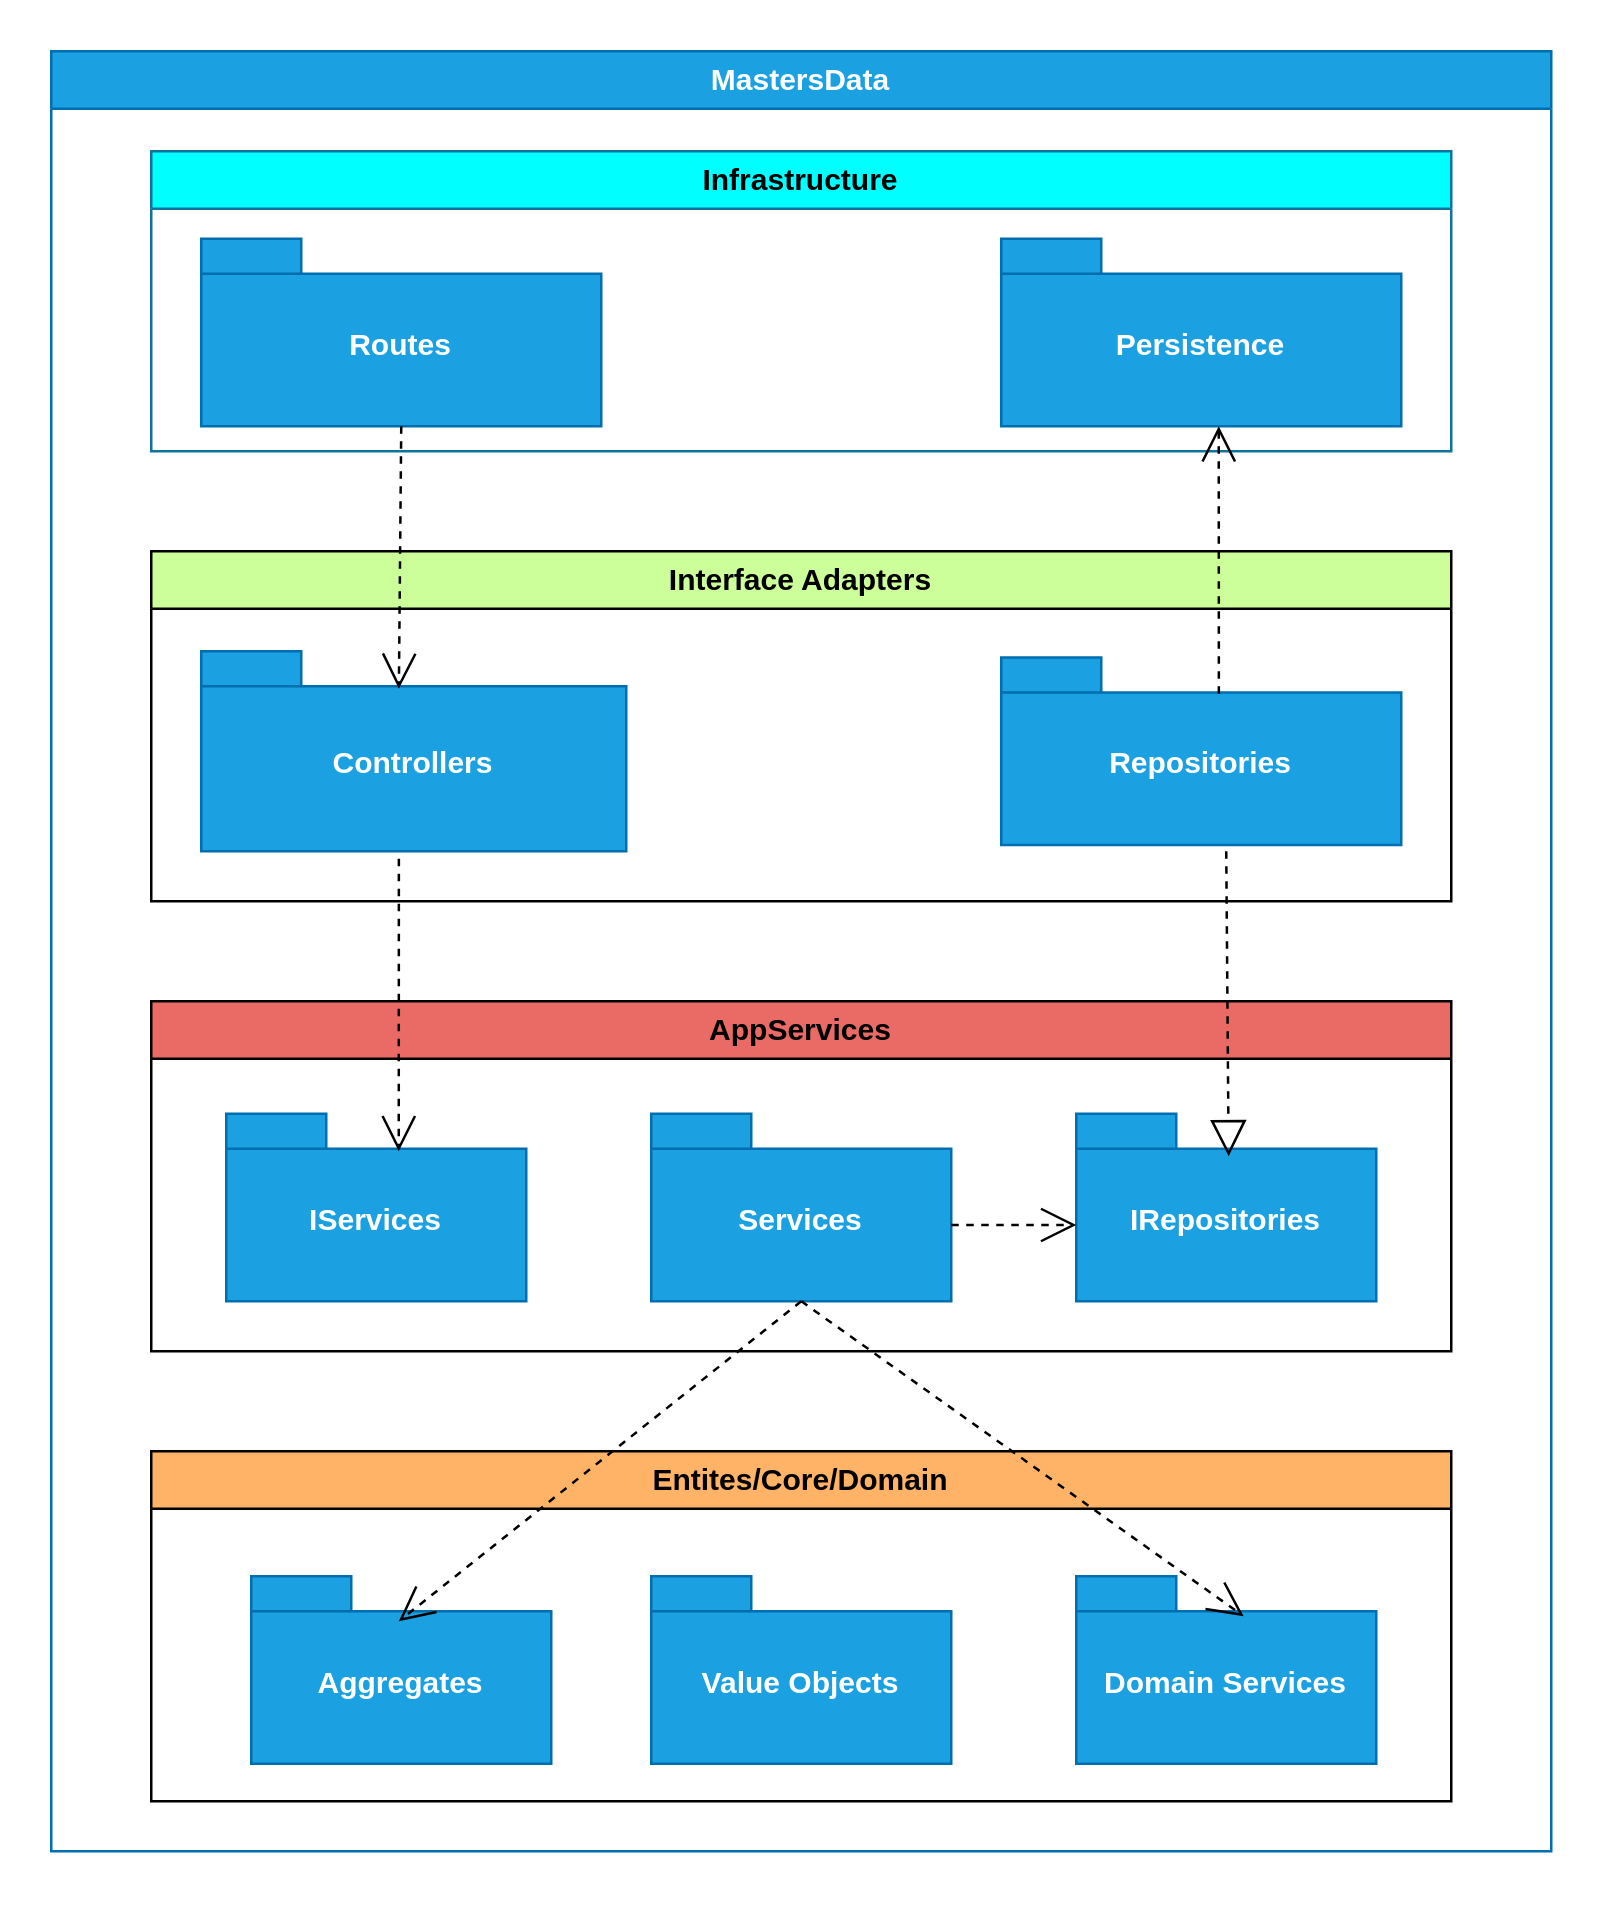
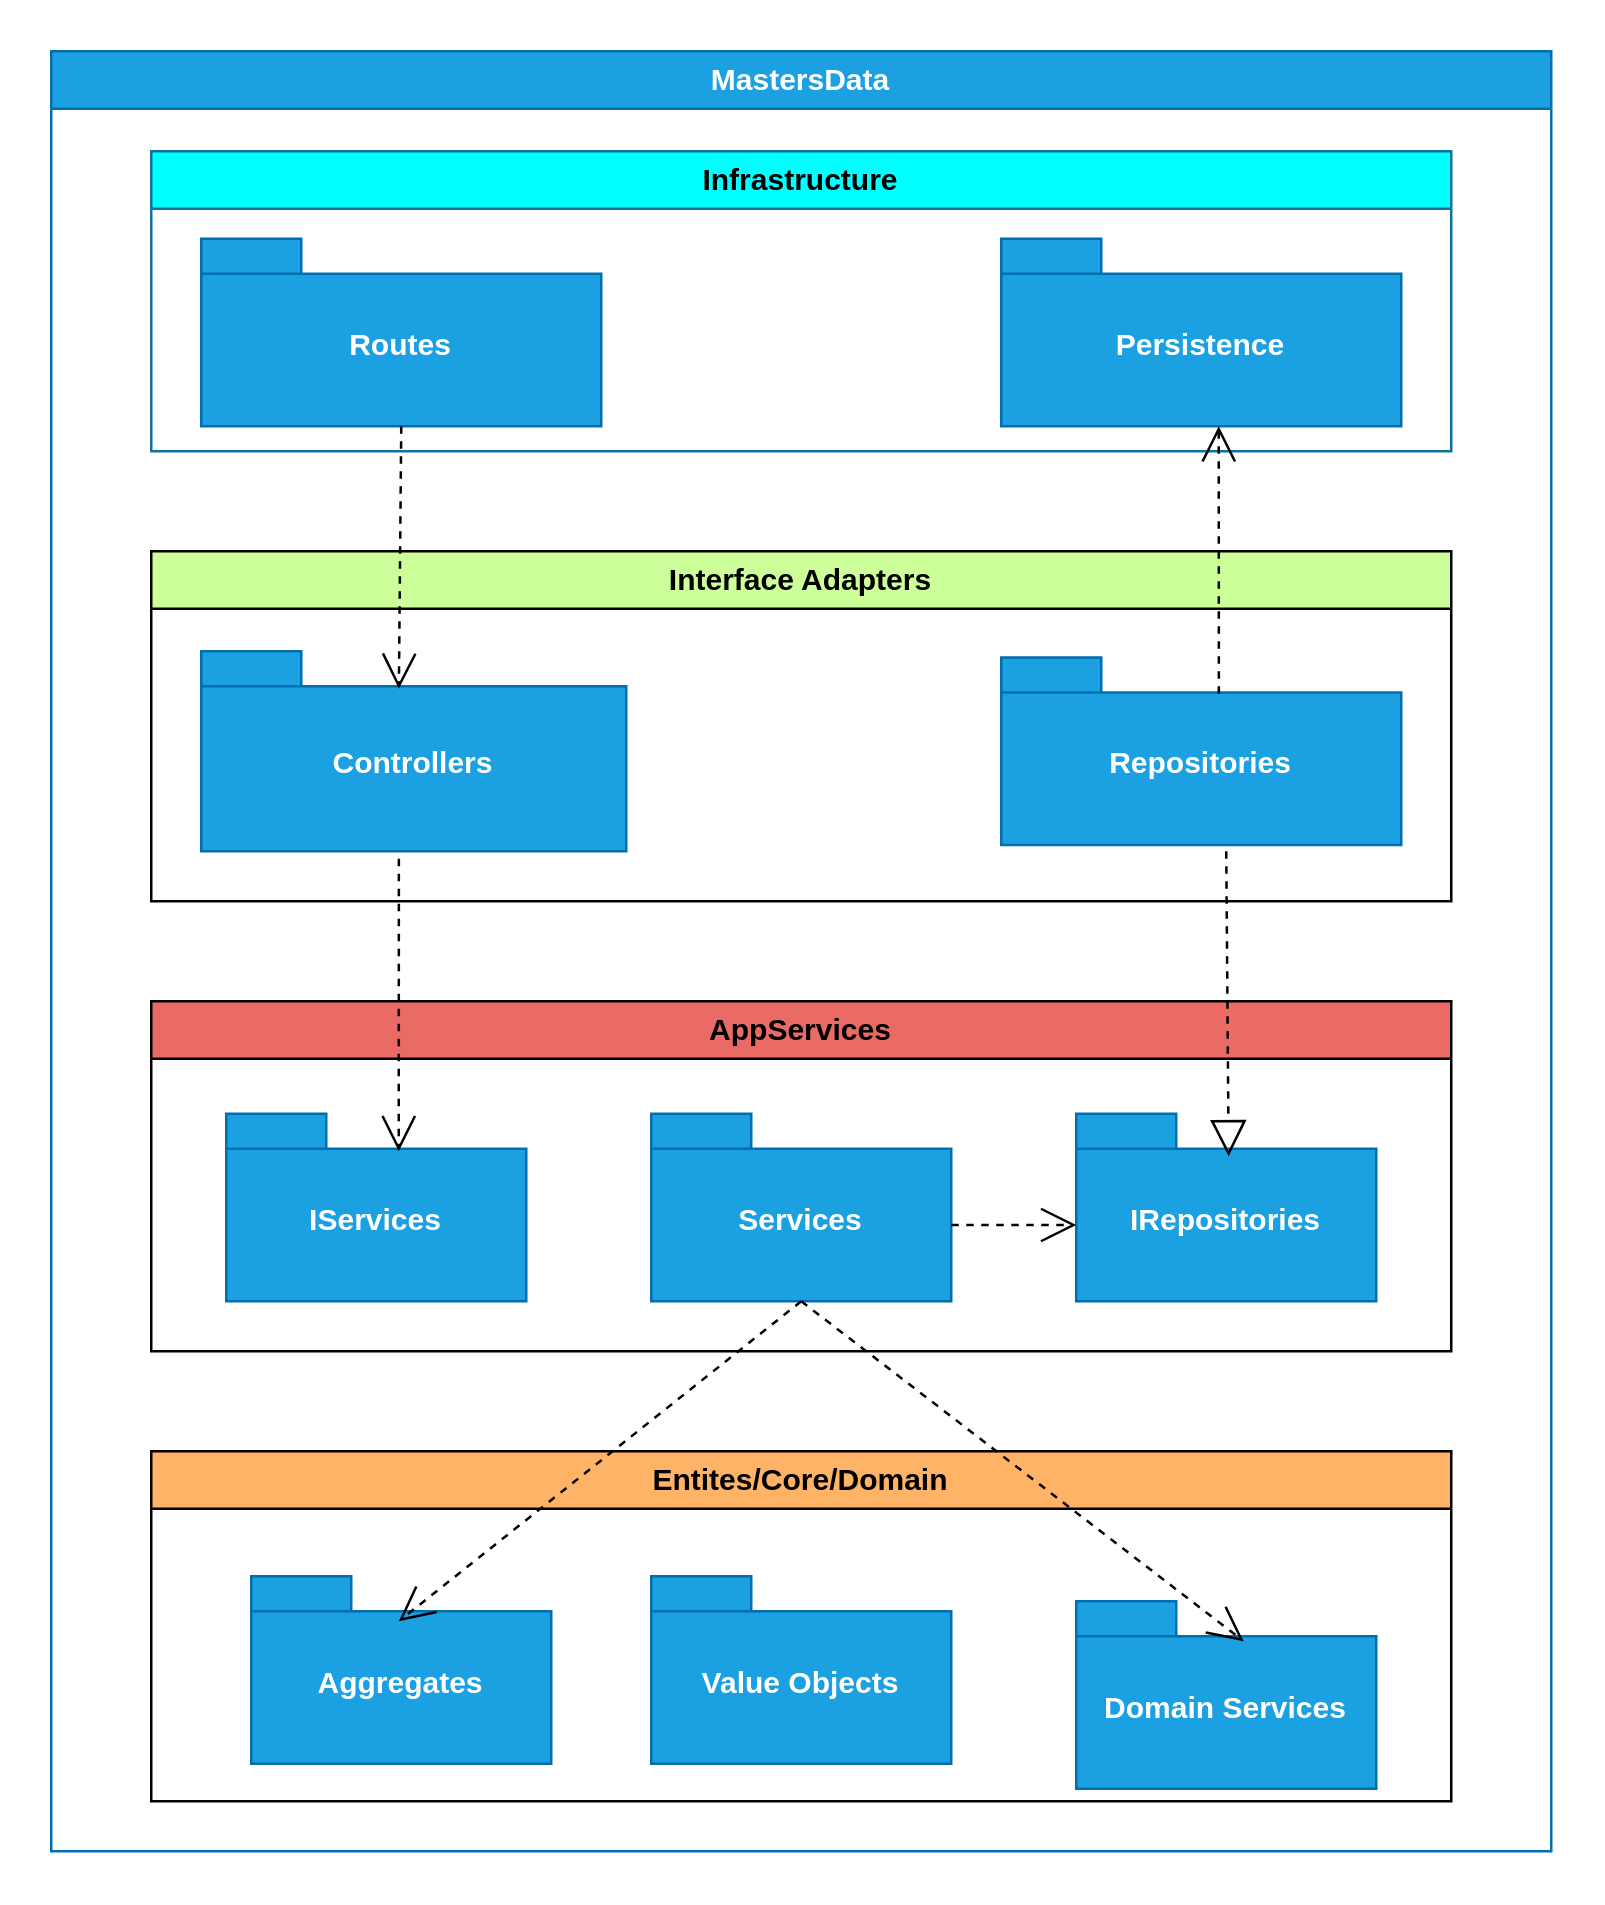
node "Domain Services": moved (1226, 1670) -> (1226, 1695)
